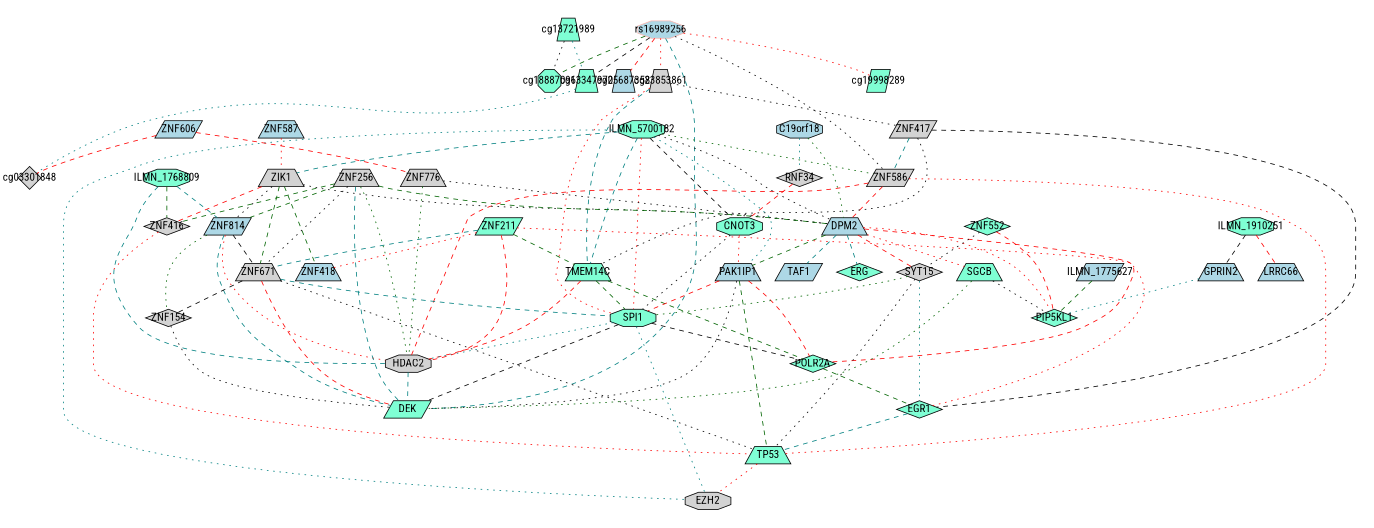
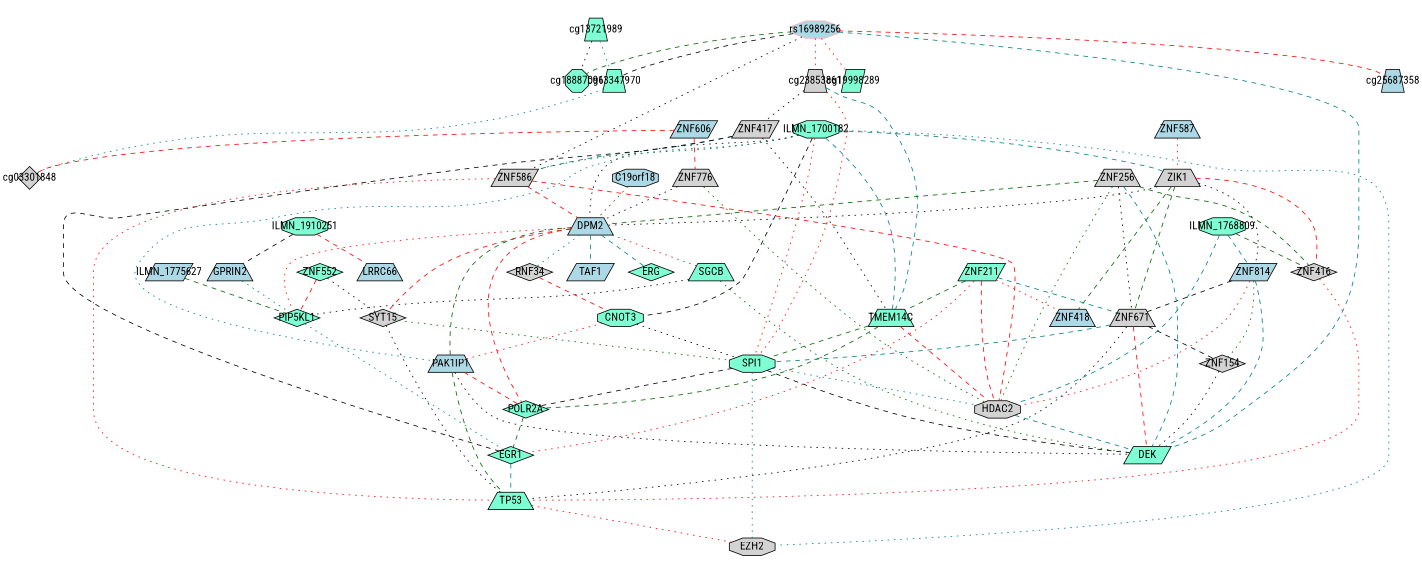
node "ILMN_5700182": label "ILMN_5700182" -> "ILMN_1700182"
edge "C19orf18" -- "RNF34": now "DPM2" -- "RNF34"
edge "ZNF256" -- "ZNF814": removed
edge "PAK1IP1" -- "SPI1": removed
edge "SYT15" -- "EGR1": now "PIP5KL1" -- "EGR1"
